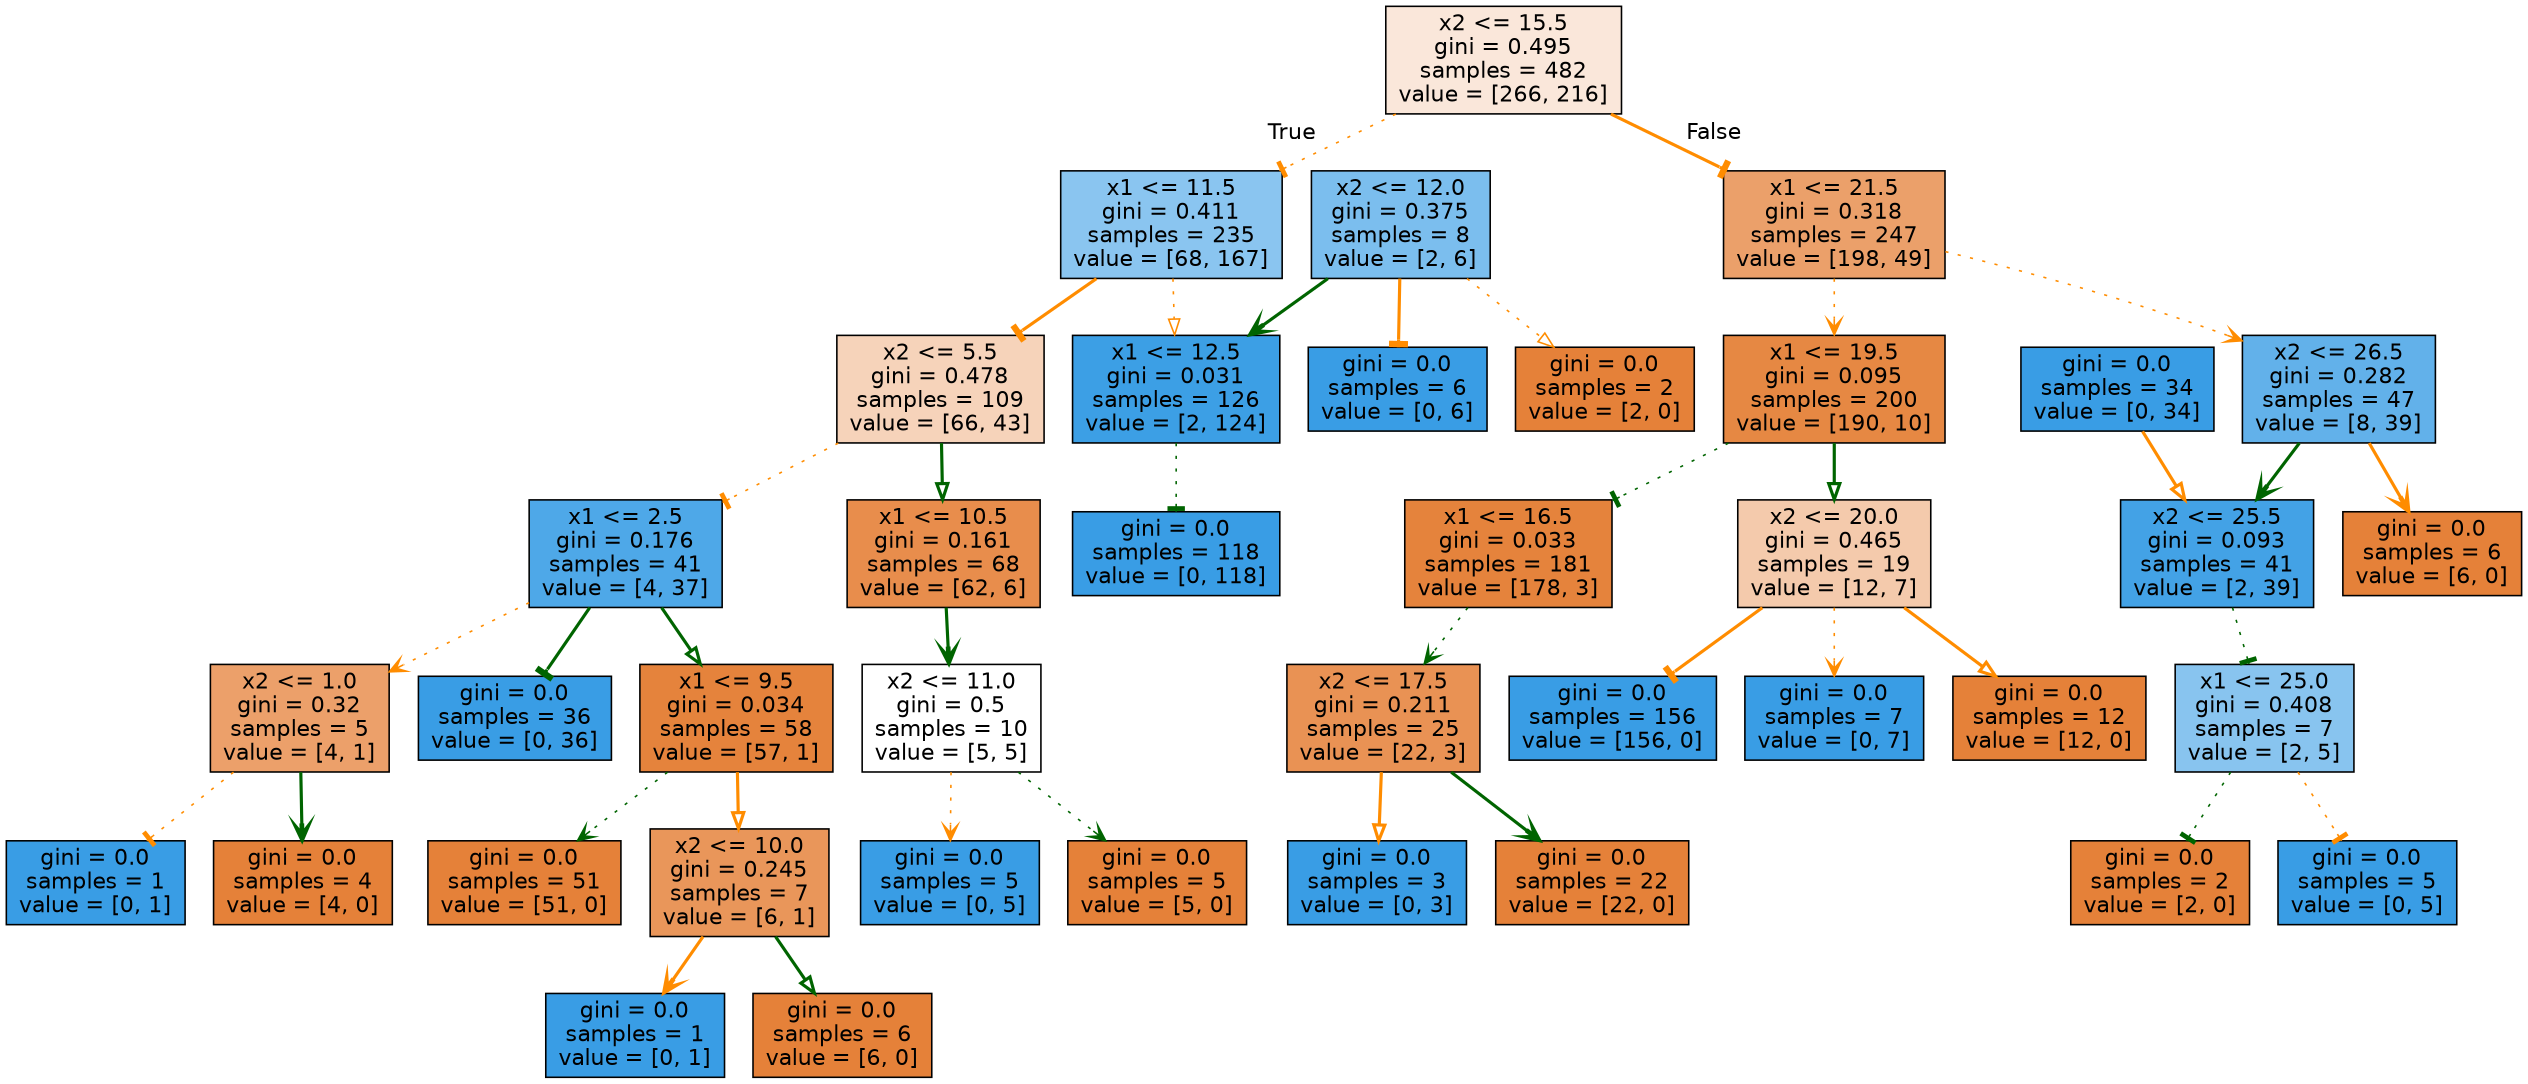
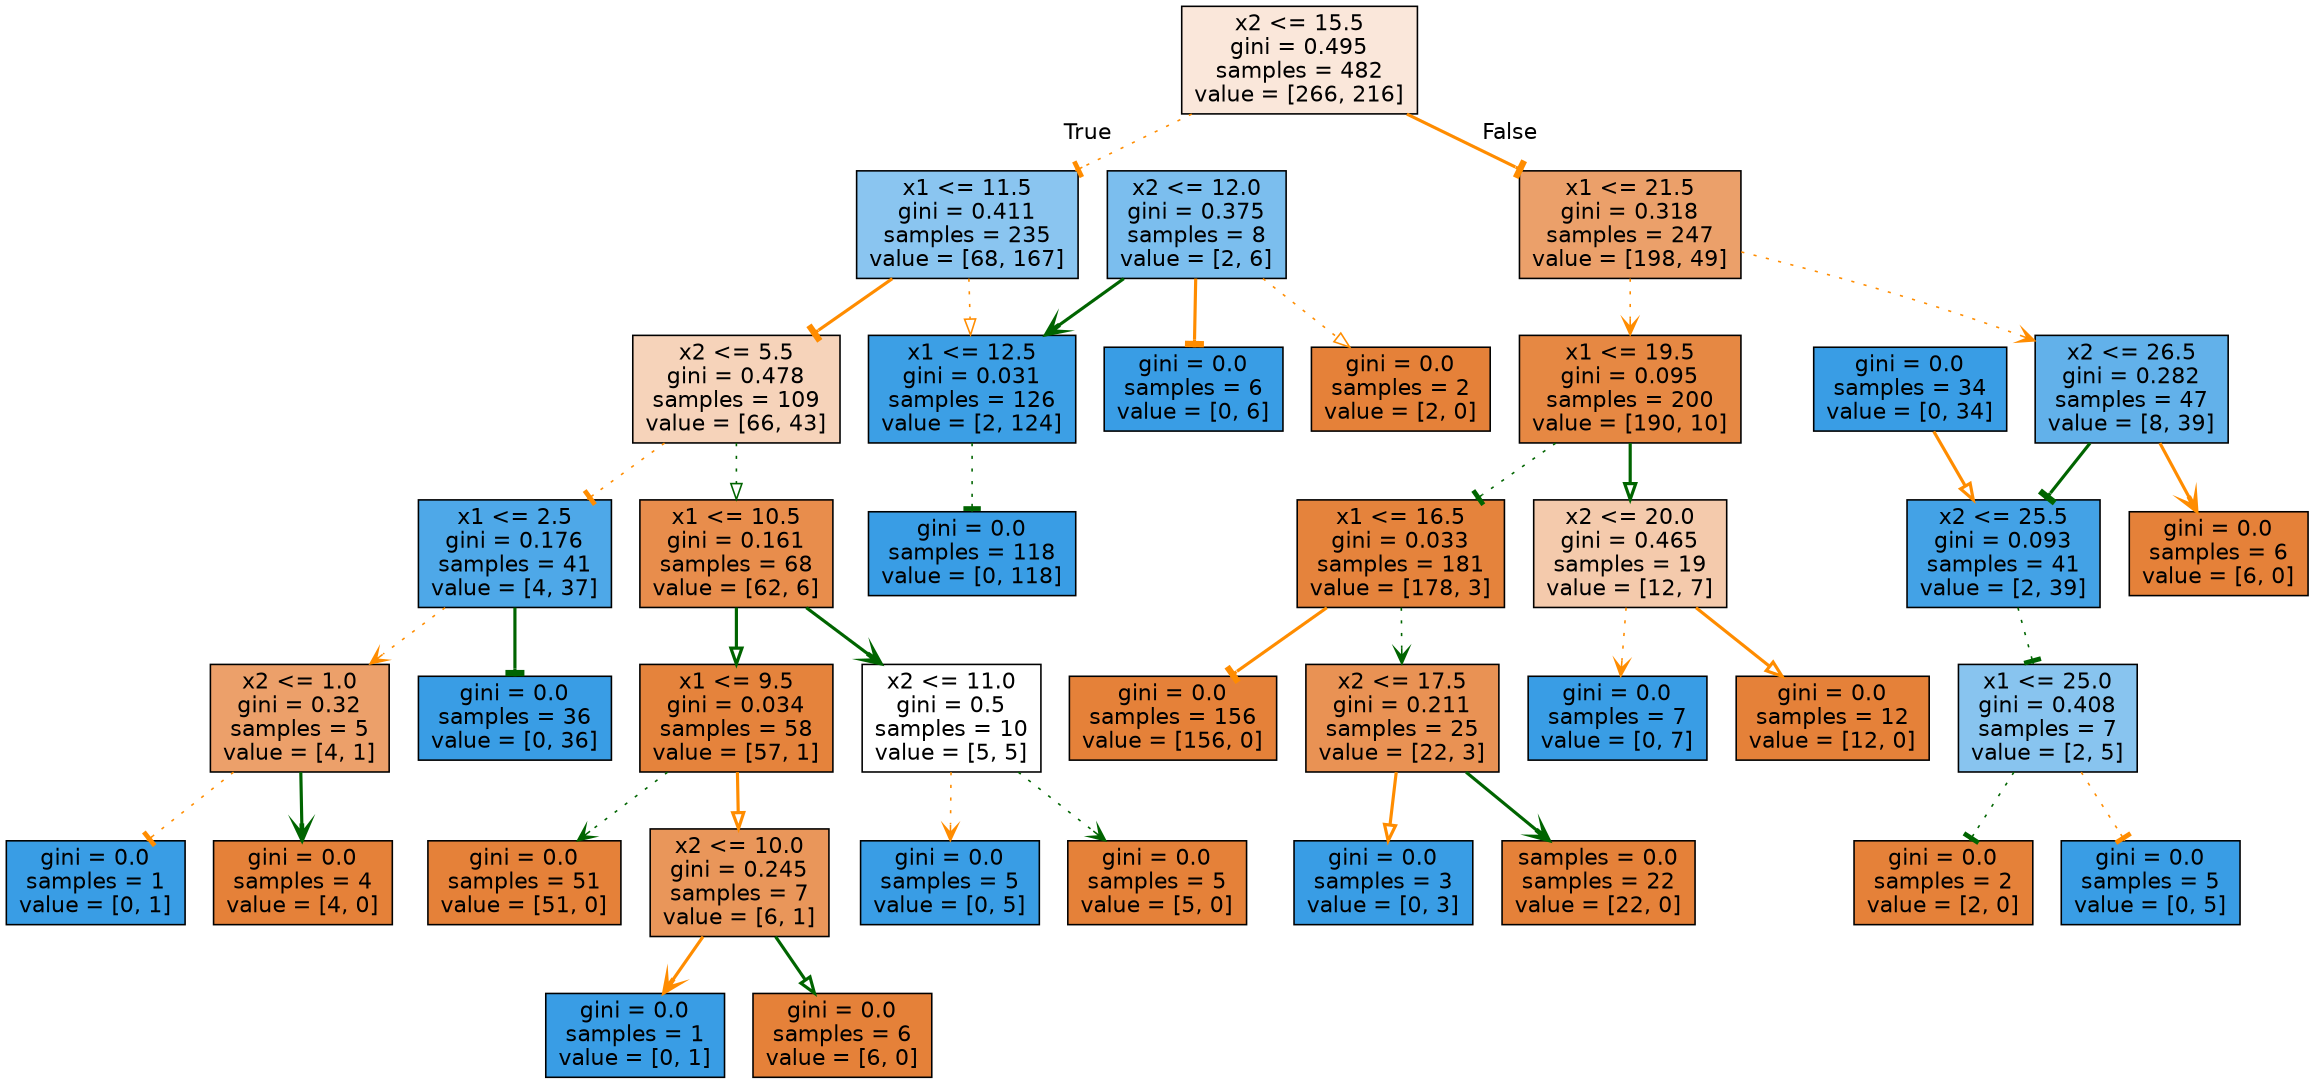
edge "x2 <= 5.5 gini = 0.478 samples = 109 value = [66, 43]" -> "x1 <= 10.5 gini = 0.161 samples = 68 value = [62, 6]": style bold -> dotted
edge "x2 <= 26.5 gini = 0.282 samples = 47 value = [8, 39]" -> "x2 <= 25.5 gini = 0.093 samples = 41 value = [2, 39]": arrowhead vee -> tee
edge "x1 <= 2.5 gini = 0.176 samples = 41 value = [4, 37]" -> "x1 <= 9.5 gini = 0.034 samples = 58 value = [57, 1]": now "x1 <= 10.5 gini = 0.161 samples = 68 value = [62, 6]" -> "x1 <= 9.5 gini = 0.034 samples = 58 value = [57, 1]"
edge "x2 <= 20.0 gini = 0.465 samples = 19 value = [12, 7]" -> "gini = 0.0 samples = 156 value = [156, 0]": now "x1 <= 16.5 gini = 0.033 samples = 181 value = [178, 3]" -> "gini = 0.0 samples = 156 value = [156, 0]"
node "gini = 0.0 samples = 156 value = [156, 0]": fillcolor #399de5 -> #e58139
node "gini = 0.0 samples = 22 value = [22, 0]": label "gini = 0.0 samples = 22 value = [22, 0]" -> "samples = 0.0 samples = 22 value = [22, 0]"
